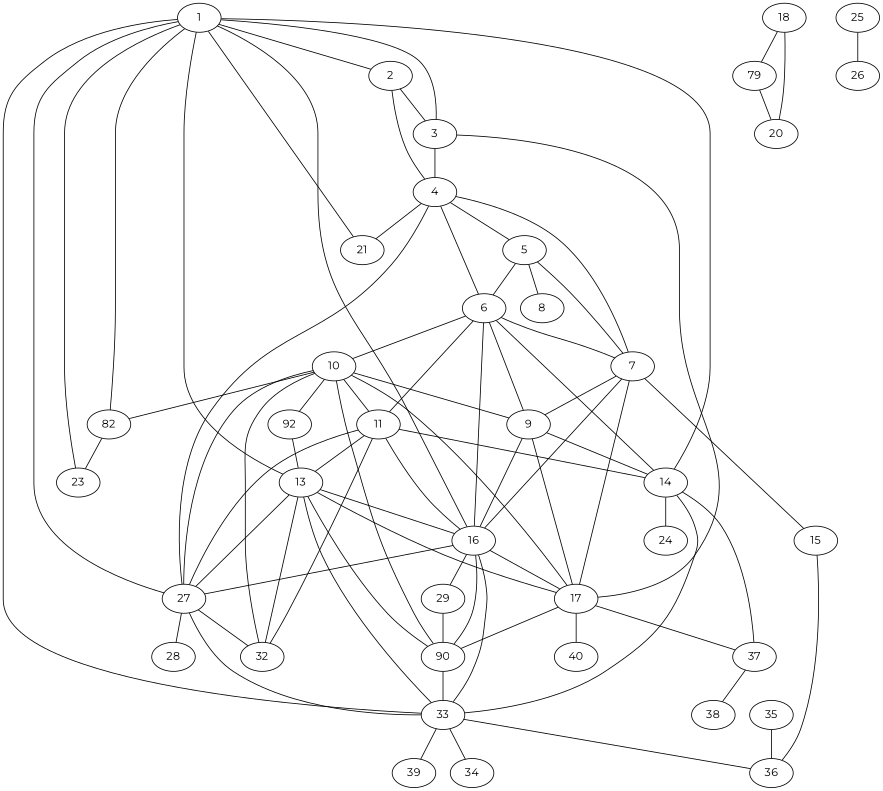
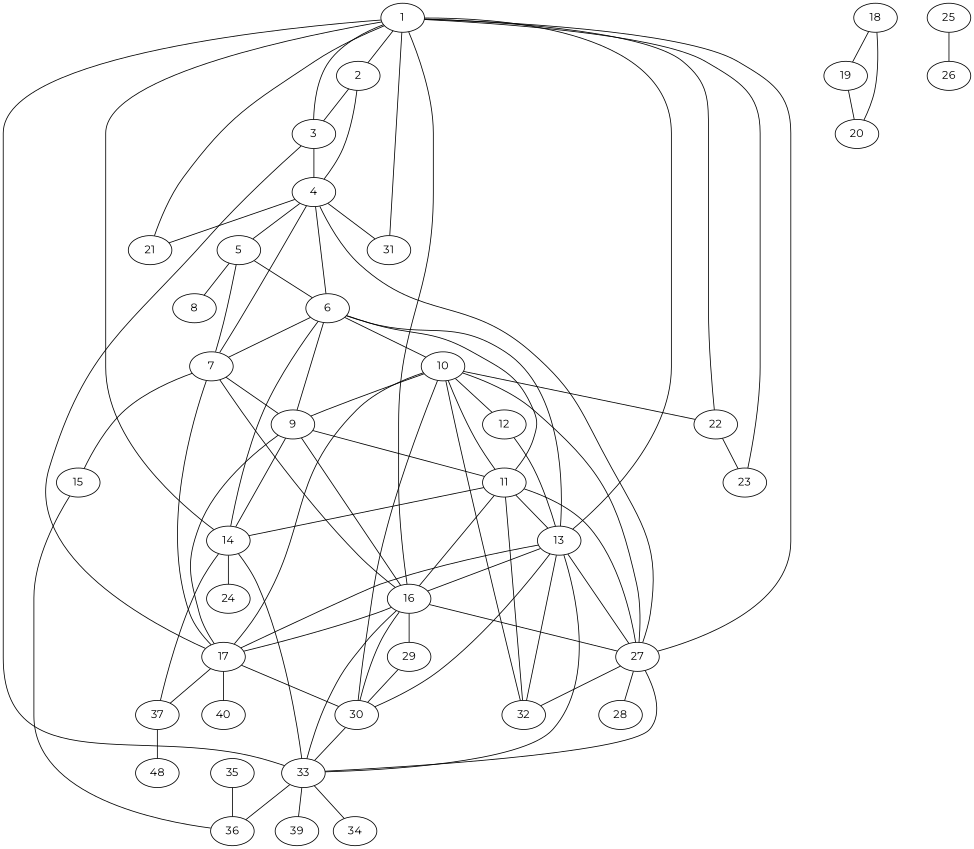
node "79": label "79" -> "19"
node "31": added
node "82": label "82" -> "22"
node "92": label "92" -> "12"
edge "6" -- "16": now "6" -- "13"
edge "9" -- "11": added
node "90": label "90" -> "30"
node "38": label "38" -> "48"
